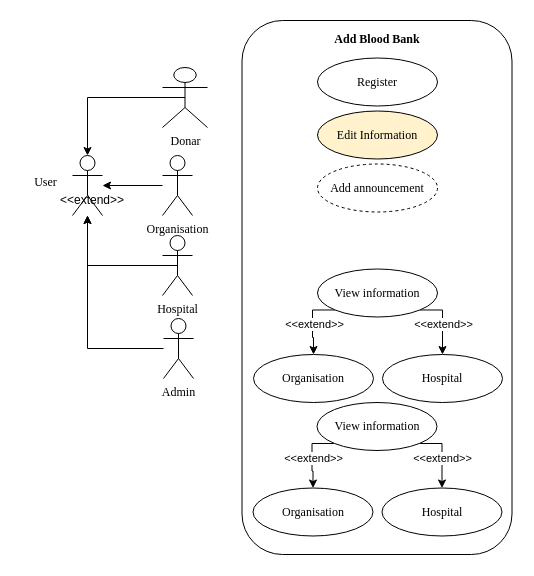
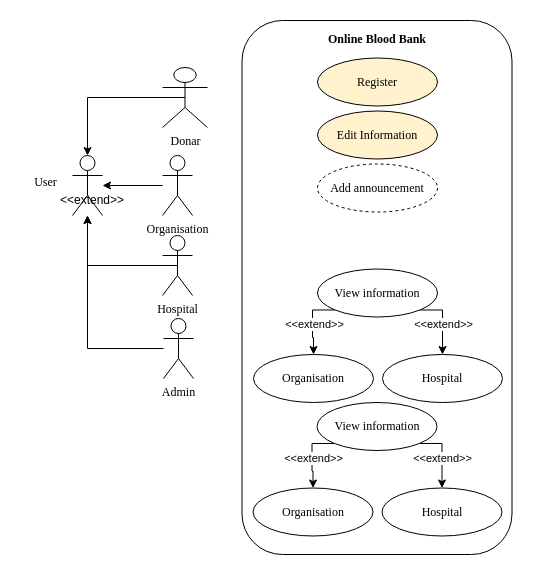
node "Add Blood Bank": label "Add Blood Bank" -> "Online Blood Bank"
node "Register": fillcolor #ffffff -> #fff2cc
